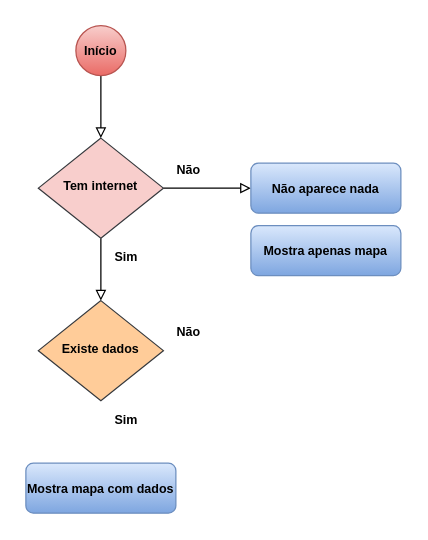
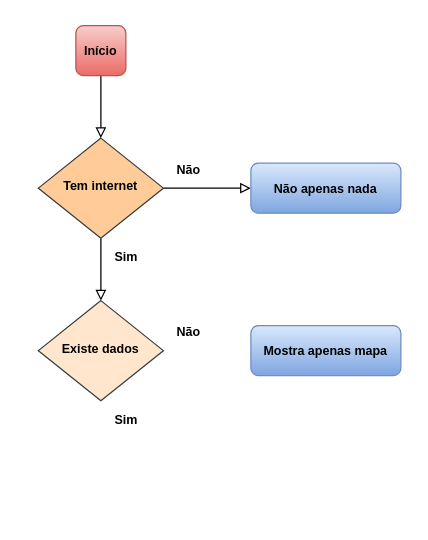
node "Início": shape ellipse -> rounded rectangle
node "Tem internet": fillcolor #f8cecc -> #ffcc99
node "Não aparece nada": label "Não aparece nada" -> "Não apenas nada"
node "Mostra apenas mapa": moved (326, 251) -> (326, 351)
node "Existe dados": fillcolor #ffcc99 -> #ffe6cc
node "Mostra mapa com dados": removed
